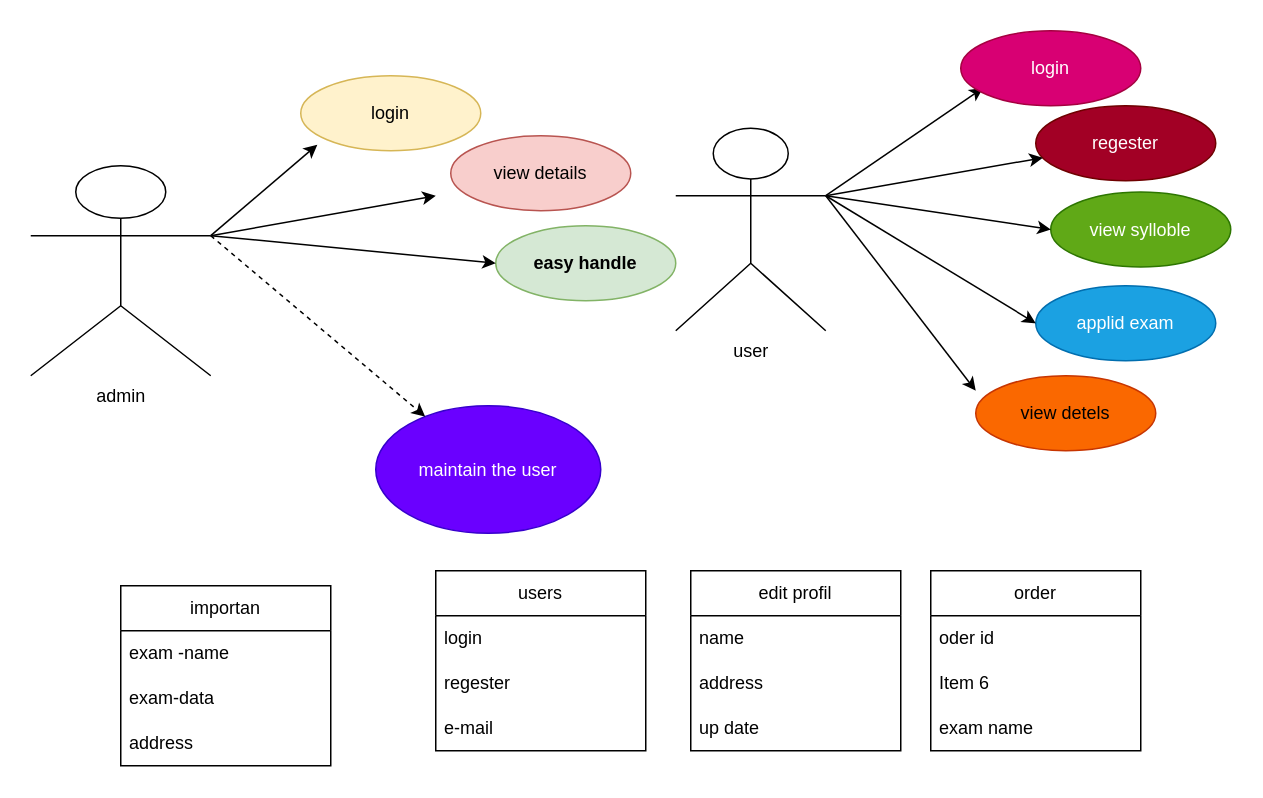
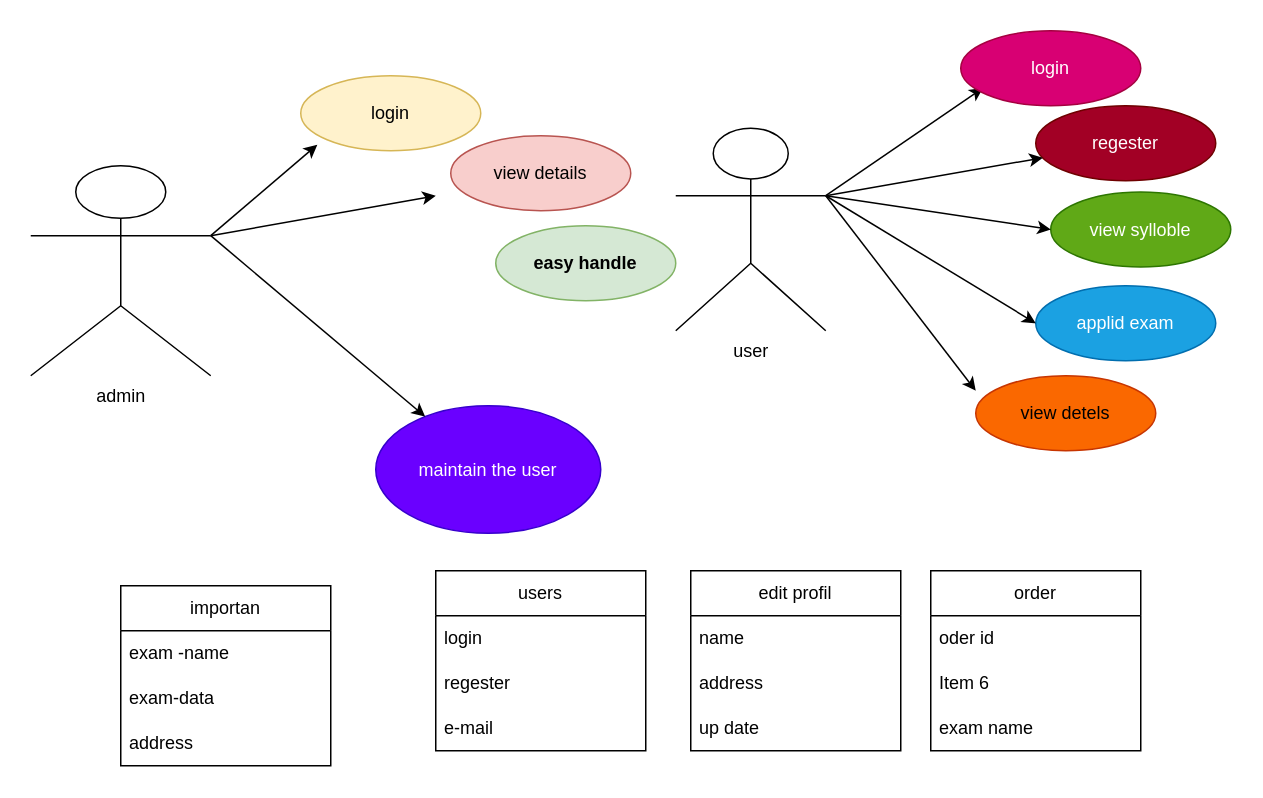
edge "admin" -> "easy handle": removed
edge "admin" -> "maintain the user": style dashed -> solid
